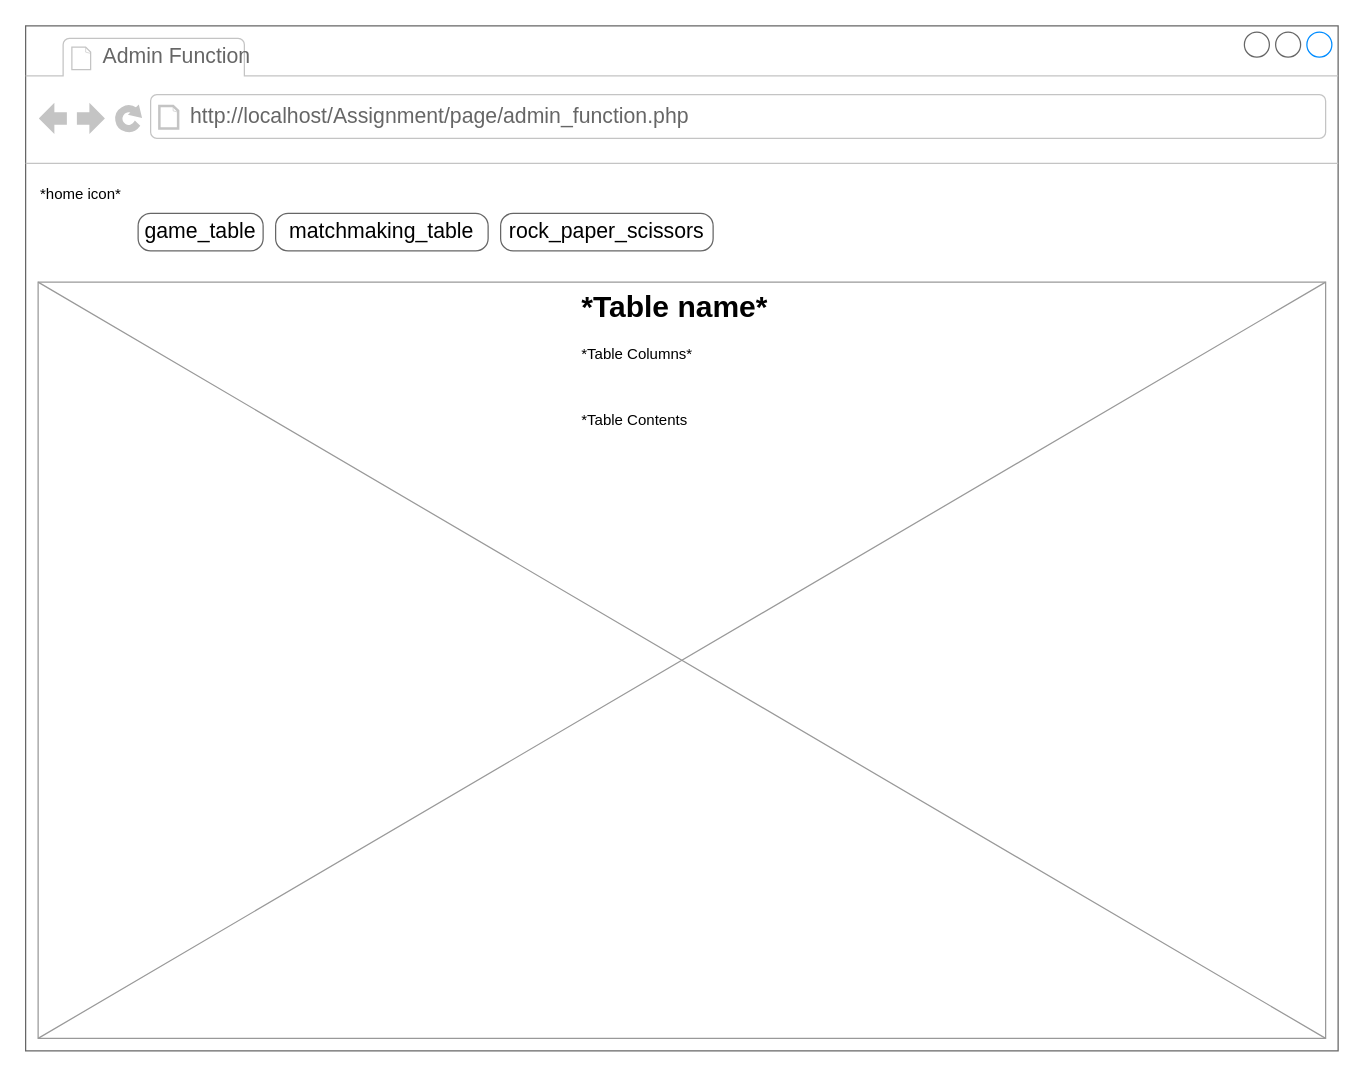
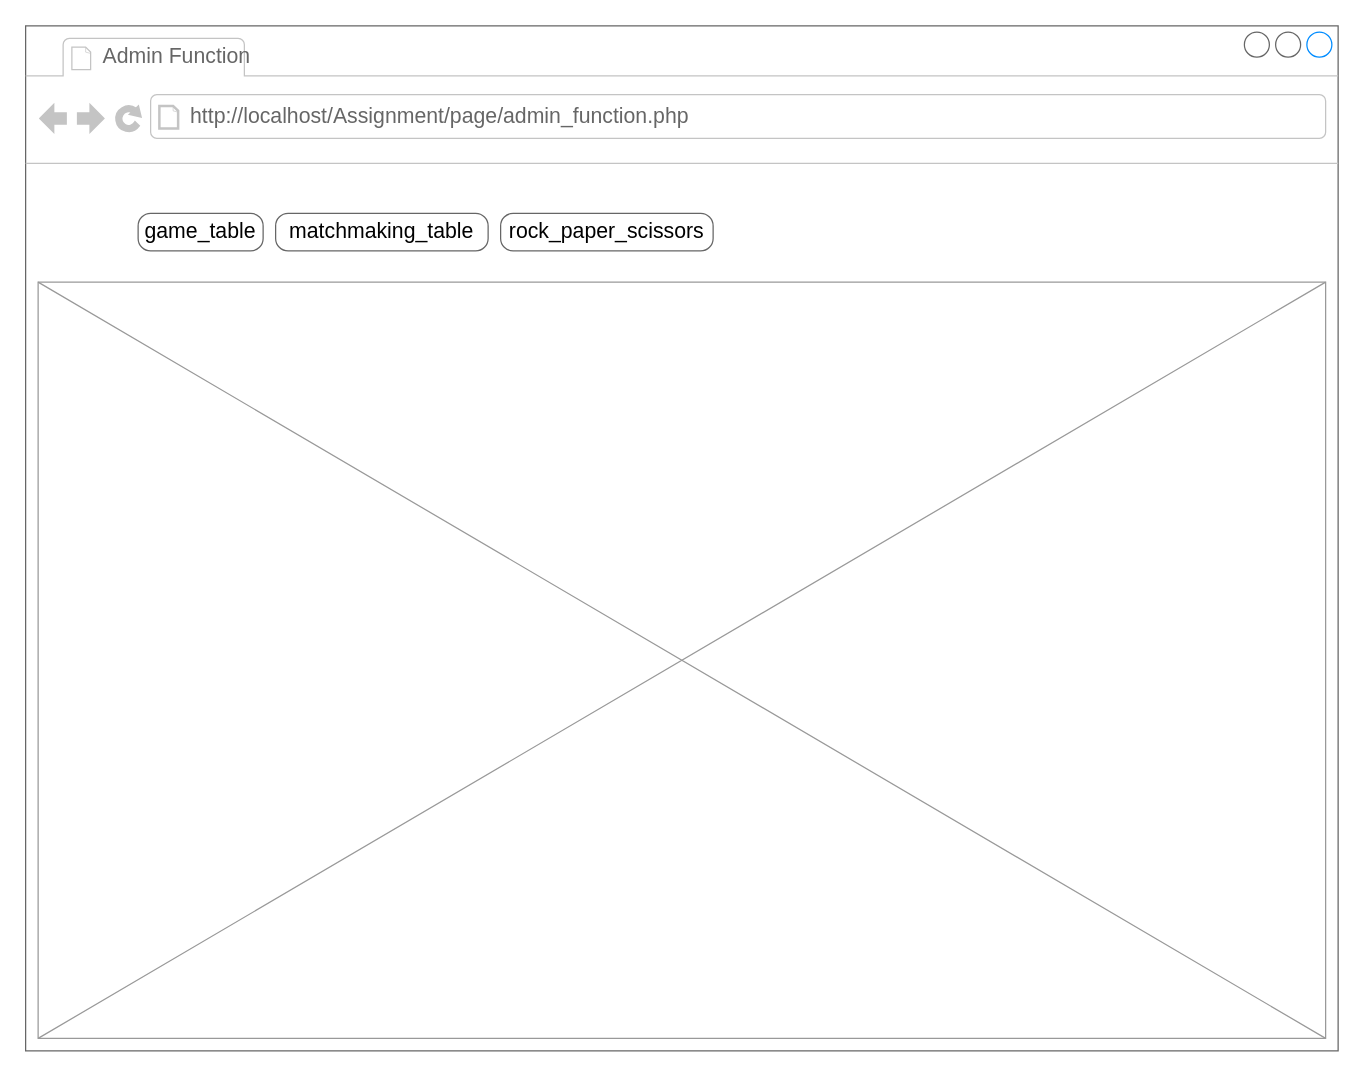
node "*home icon*": removed
node "*Table name**Table Columns* *Table Contents": removed
